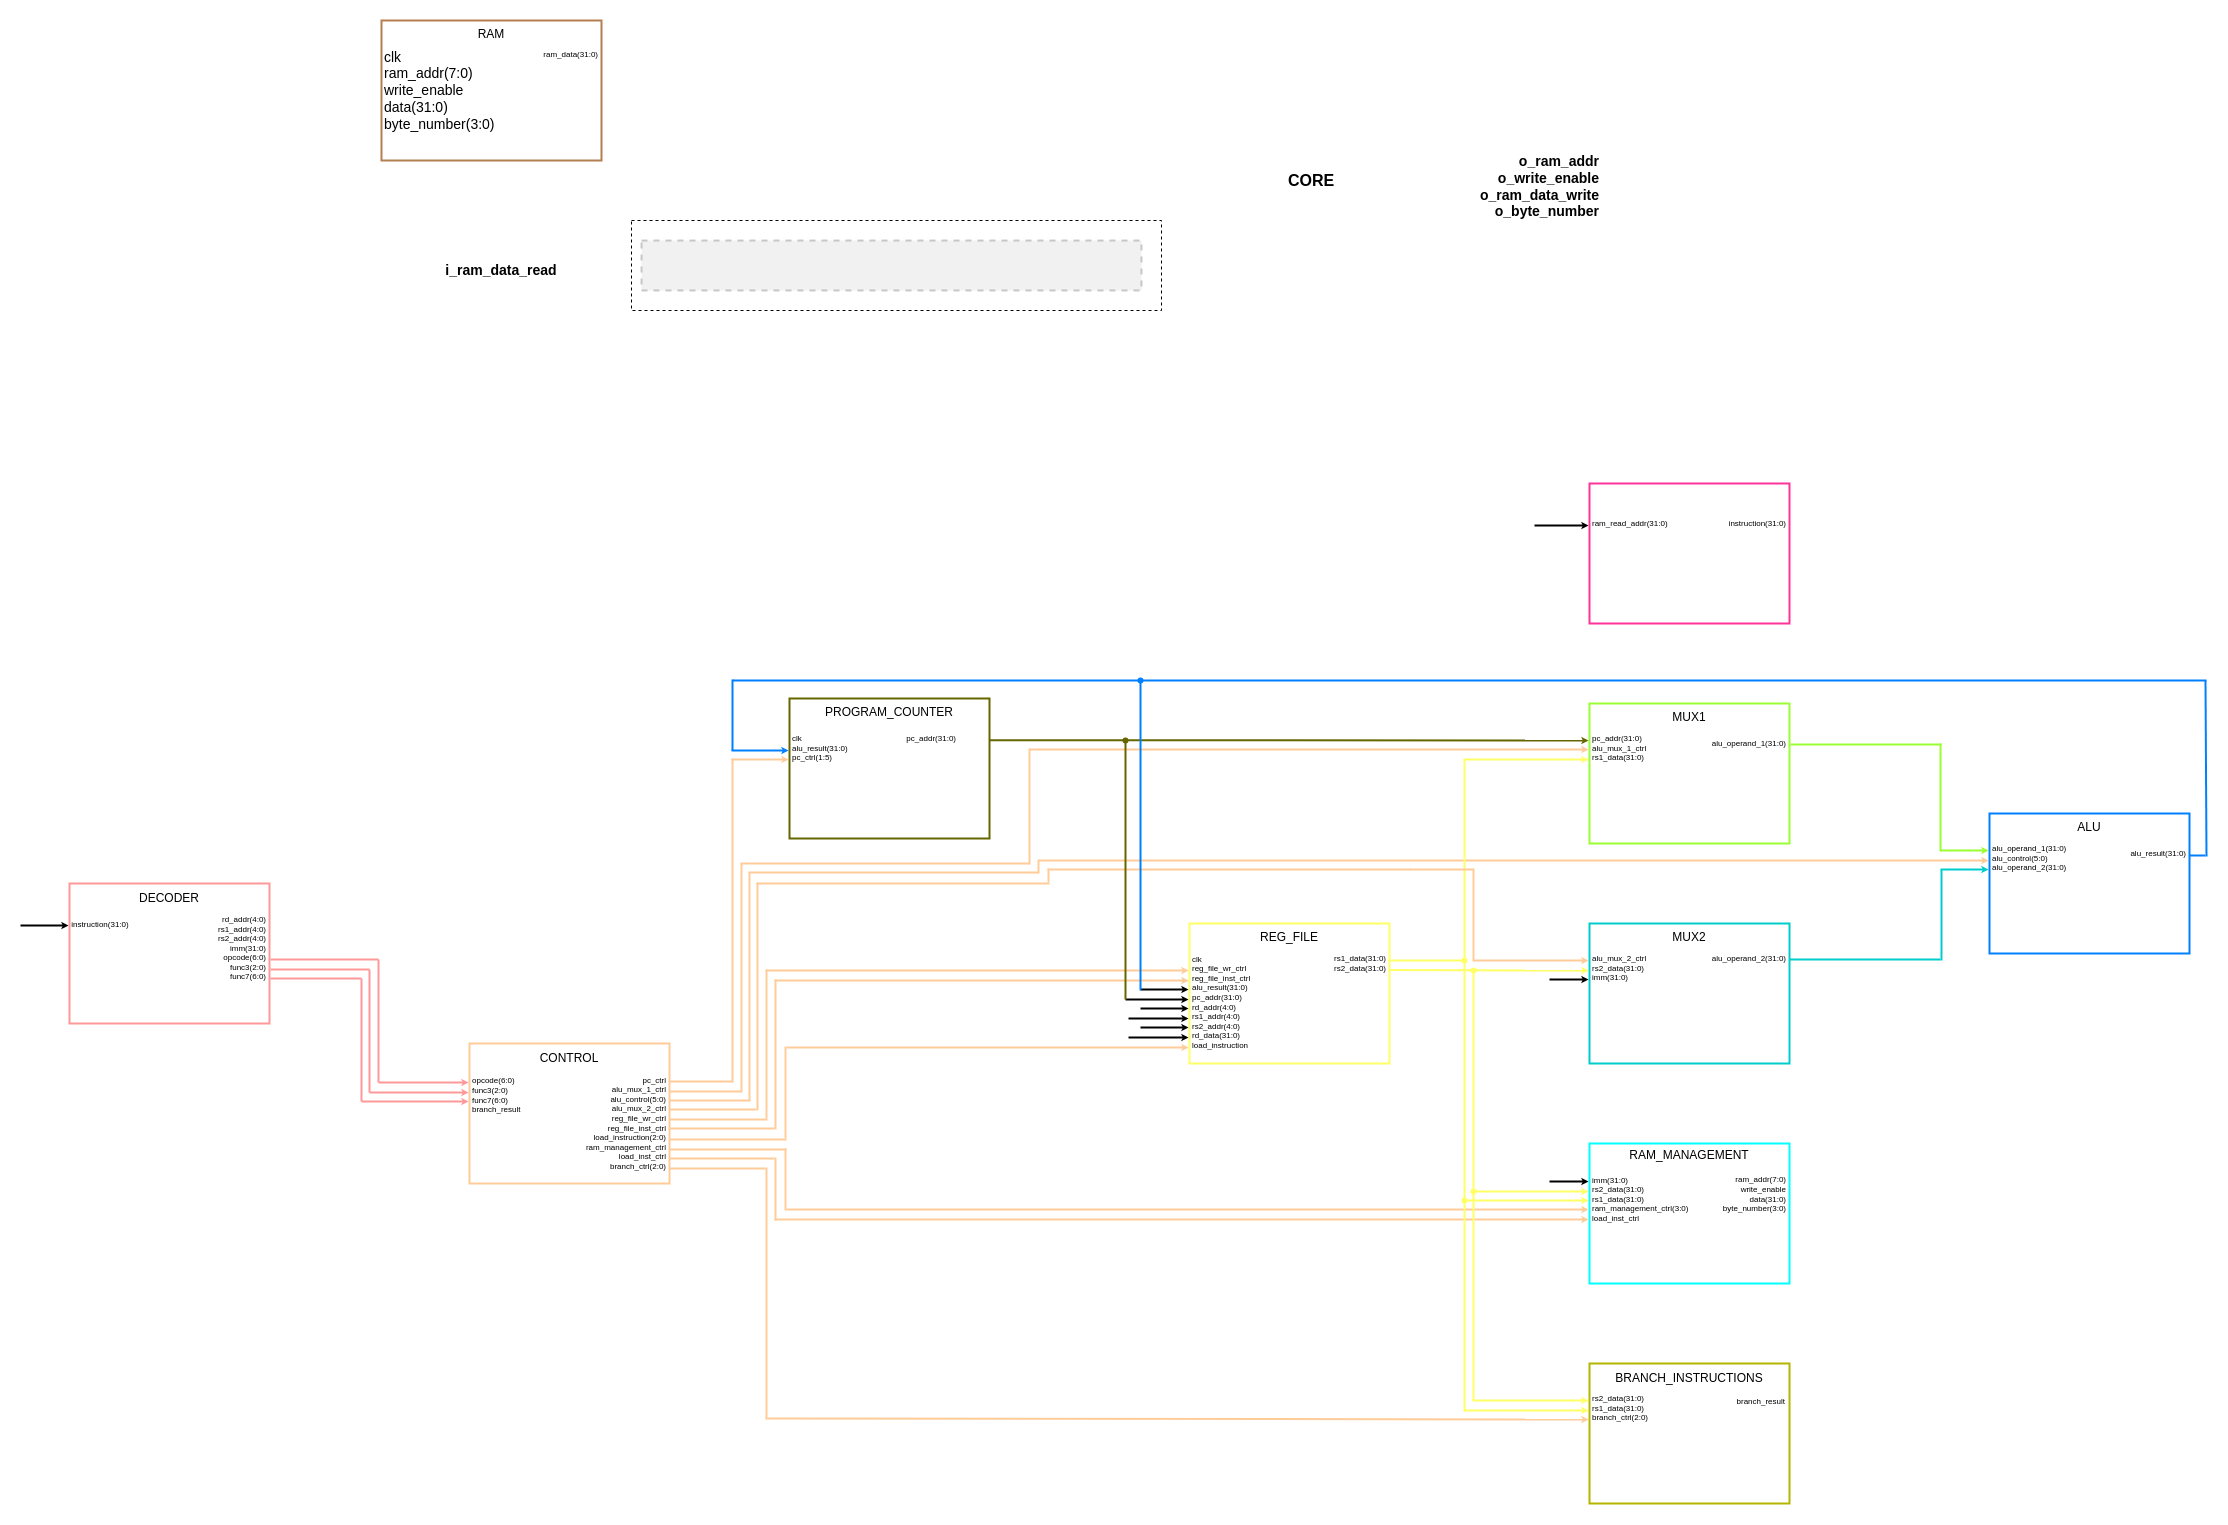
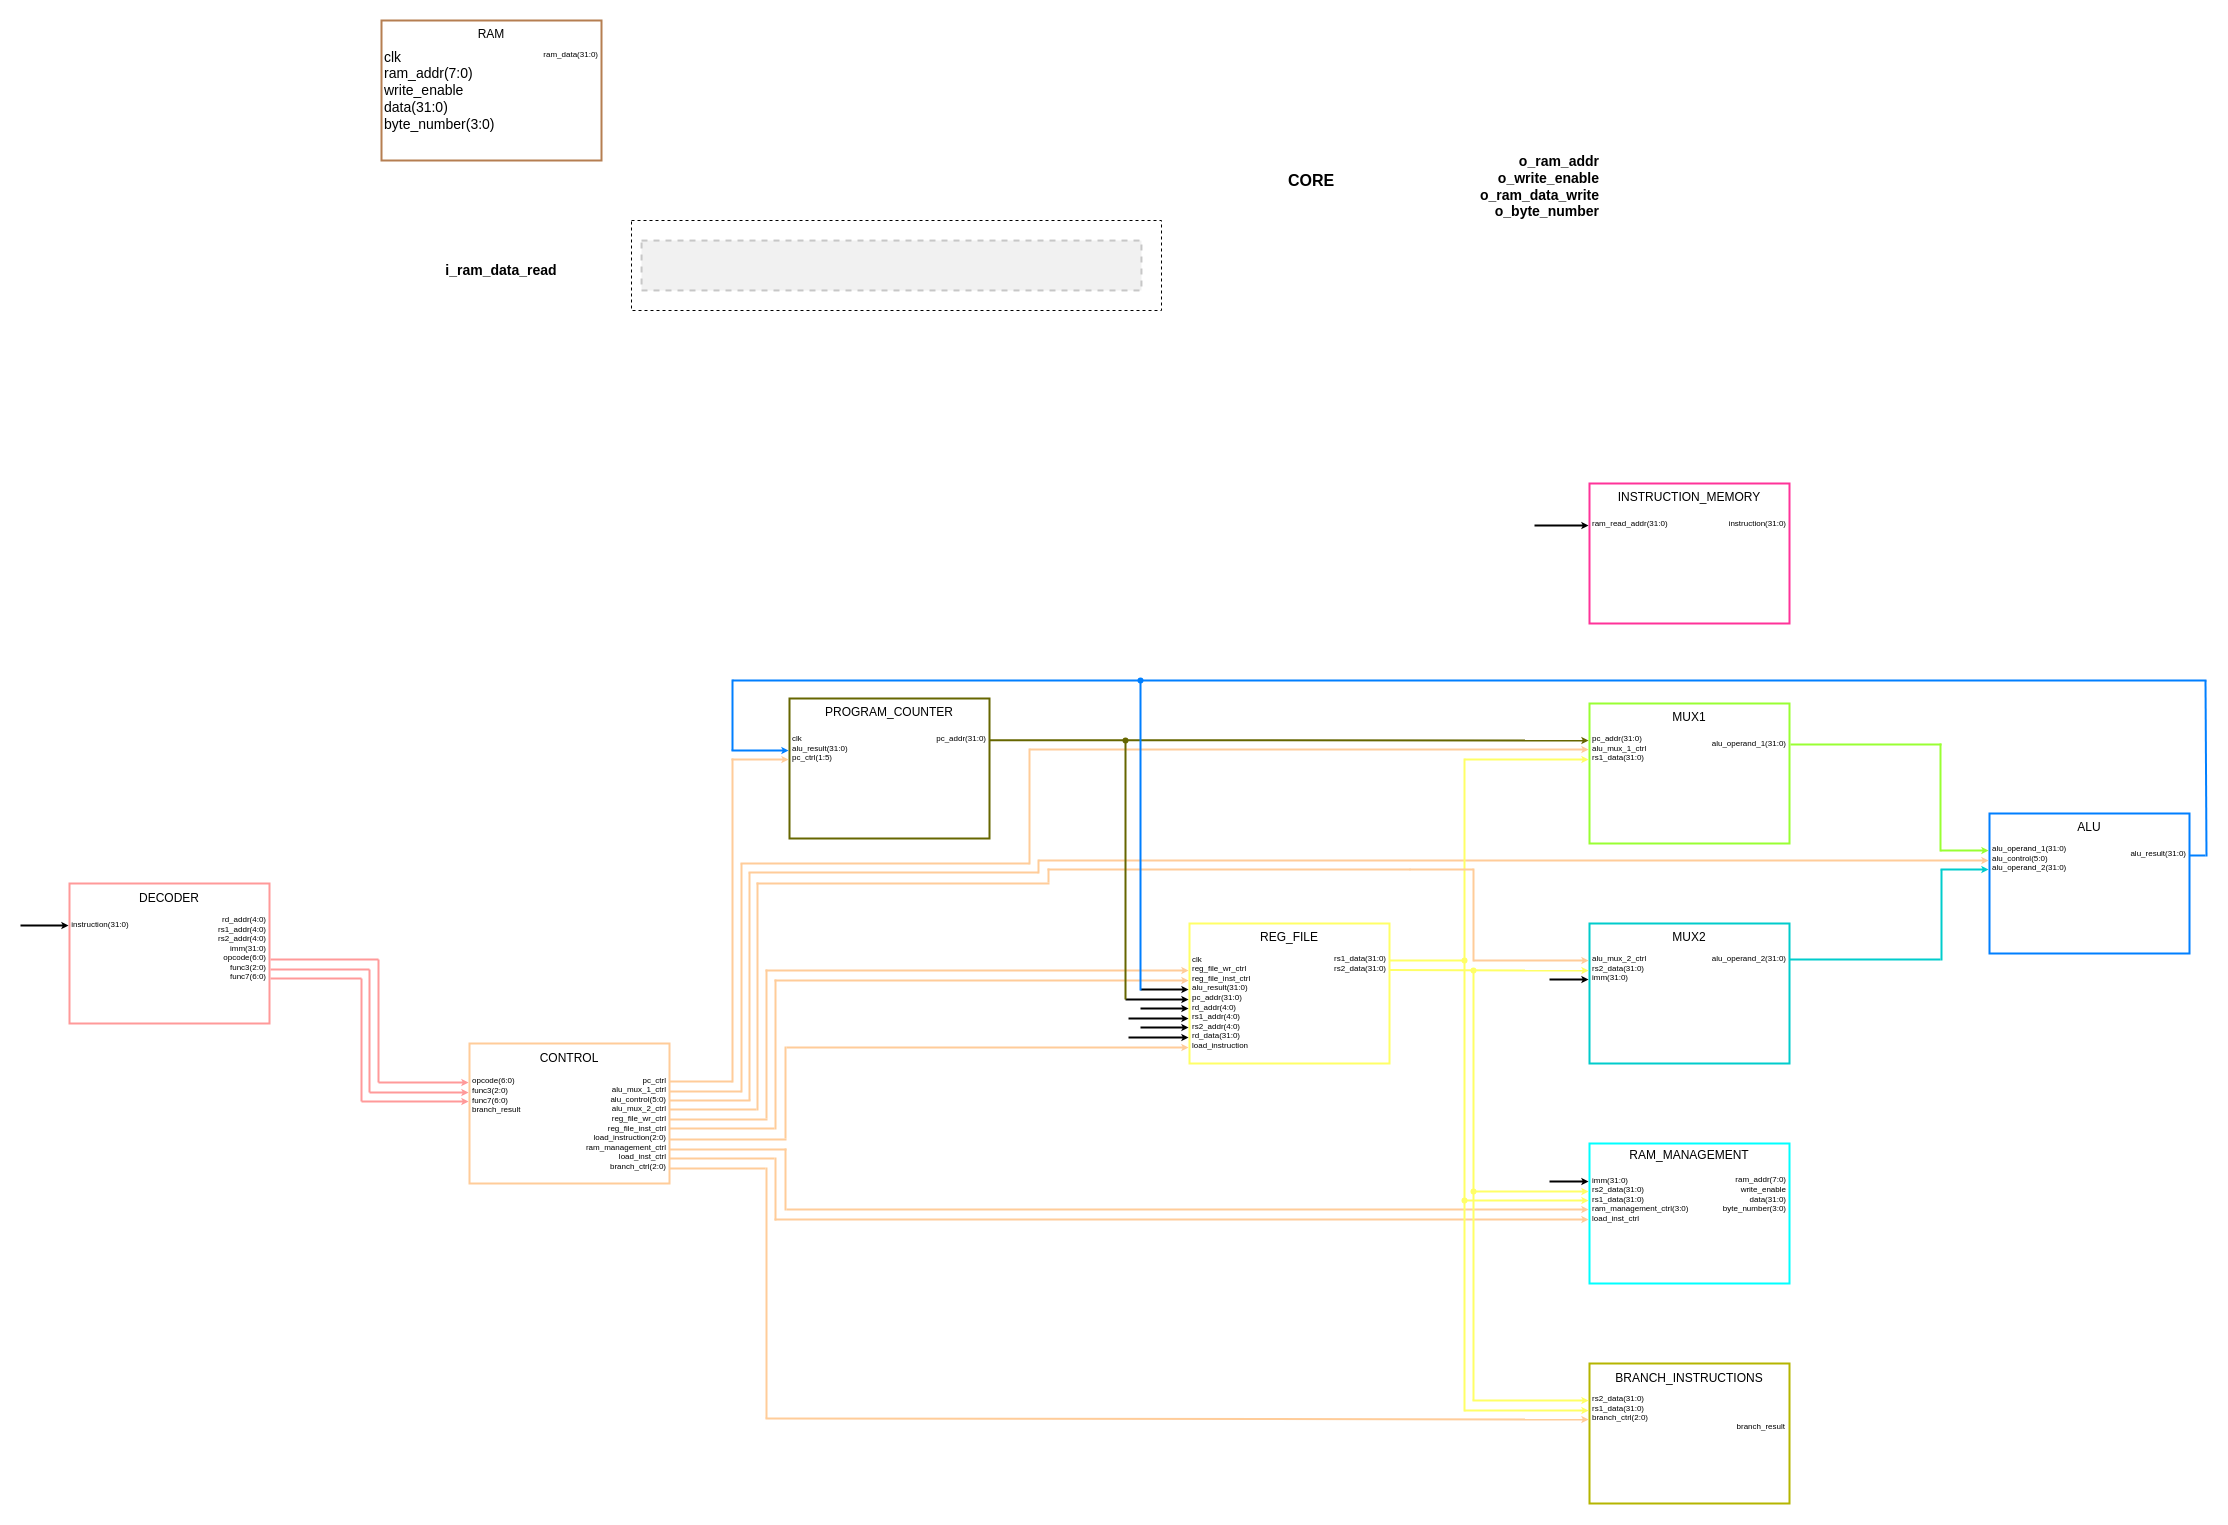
node "INSTRUCTION_MEMORY": added
node "pc_addr(31:0)": moved (929, 739) -> (959, 739)
node "branch_result": moved (1759, 1401) -> (1759, 1426)
